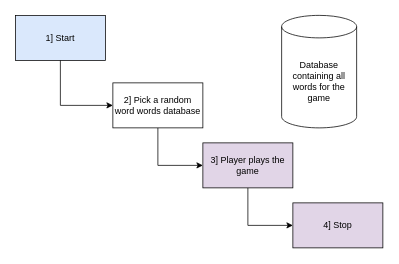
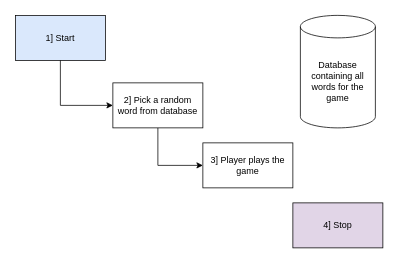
node "Database containing all words for the game": moved (319, 72) -> (338, 72)
node "2] Pick a random word words database": label "2] Pick a random word words database" -> "2] Pick a random word from database"
node "3] Player plays the game": fillcolor #e1d5e7 -> #ffffff
edge "3] Player plays the game" -> "4] Stop": removed
